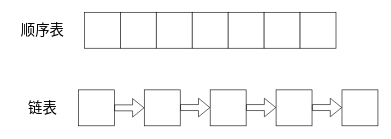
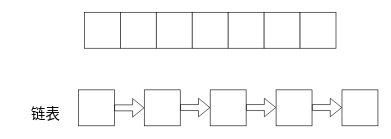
node "顺序表": removed
node "链表": moved (42, 108) -> (45, 114)
